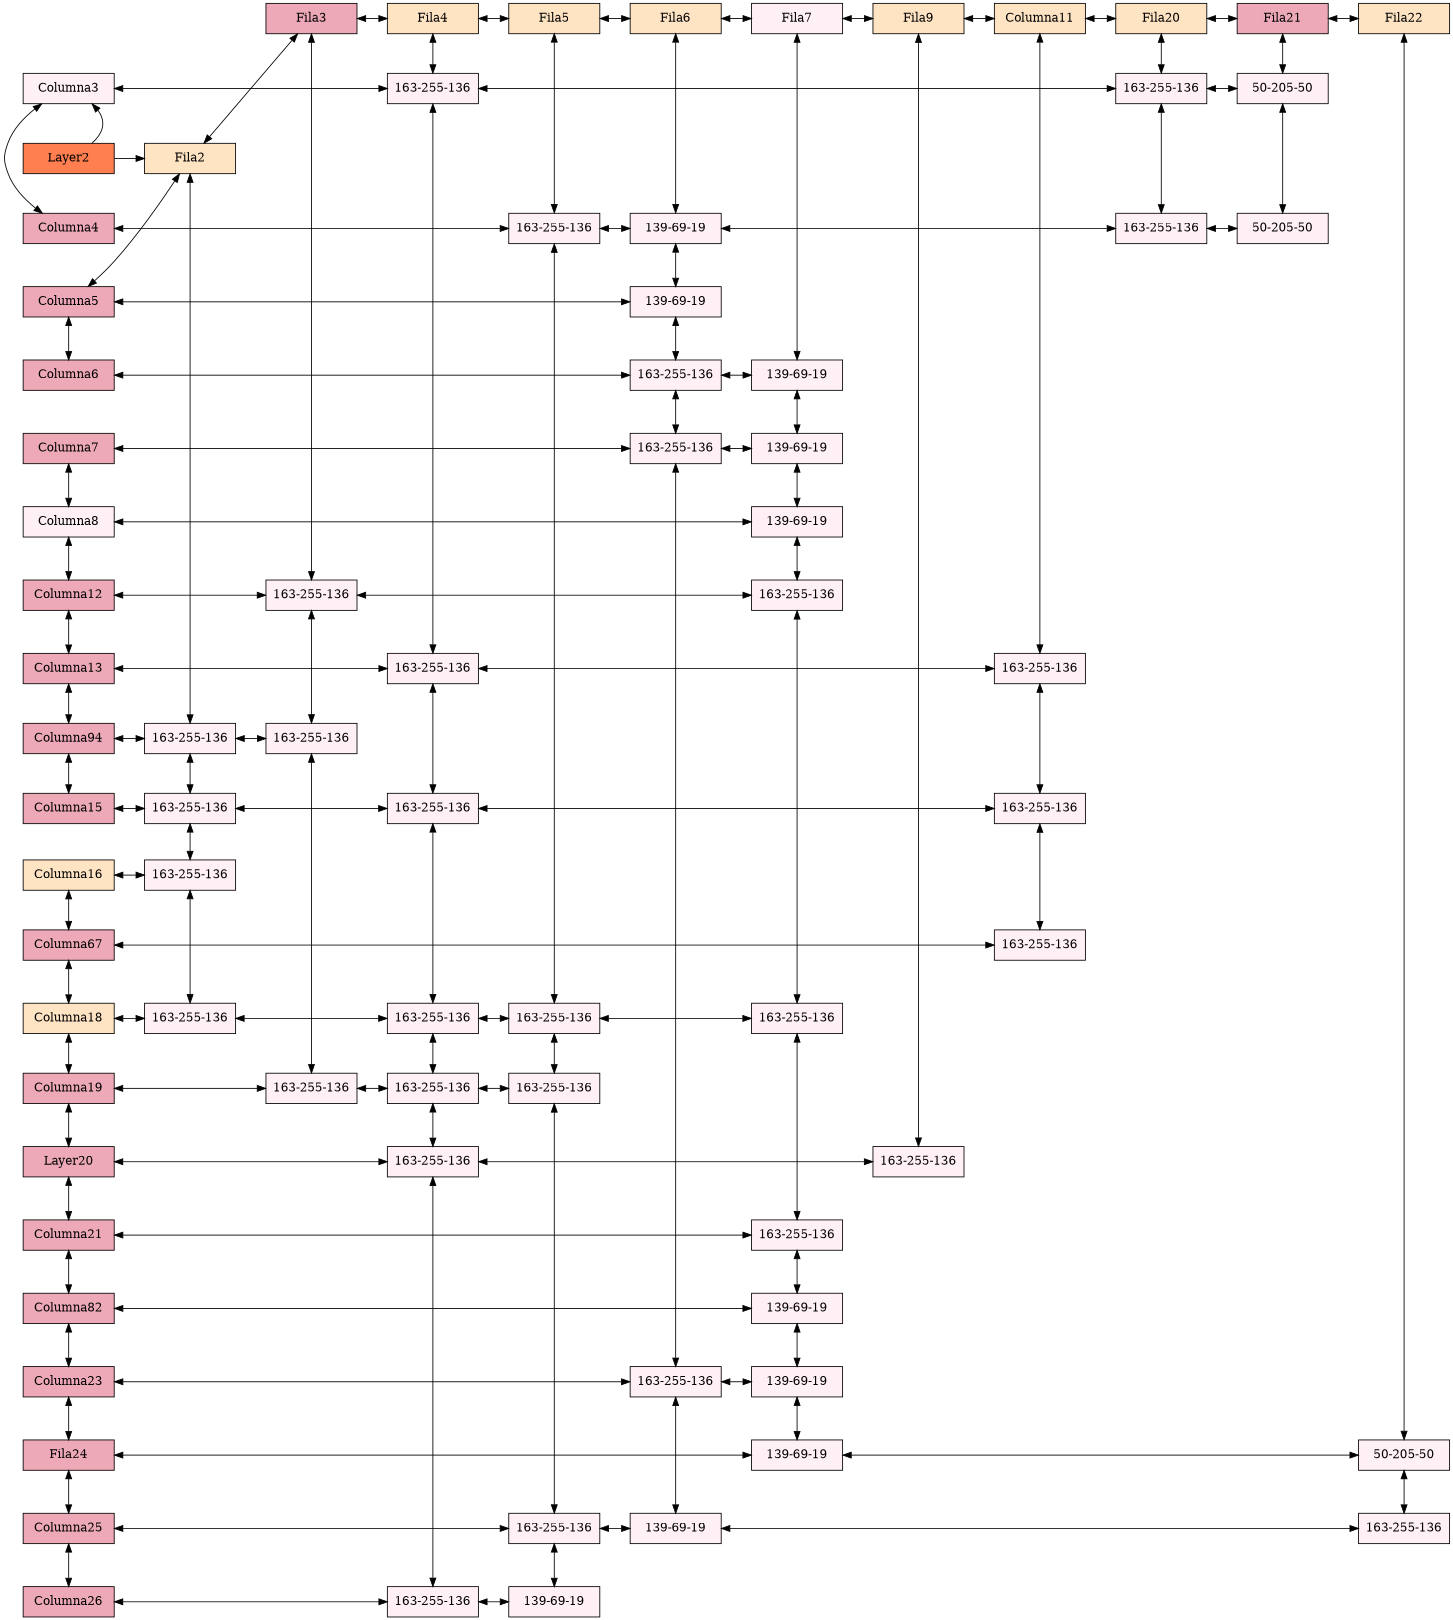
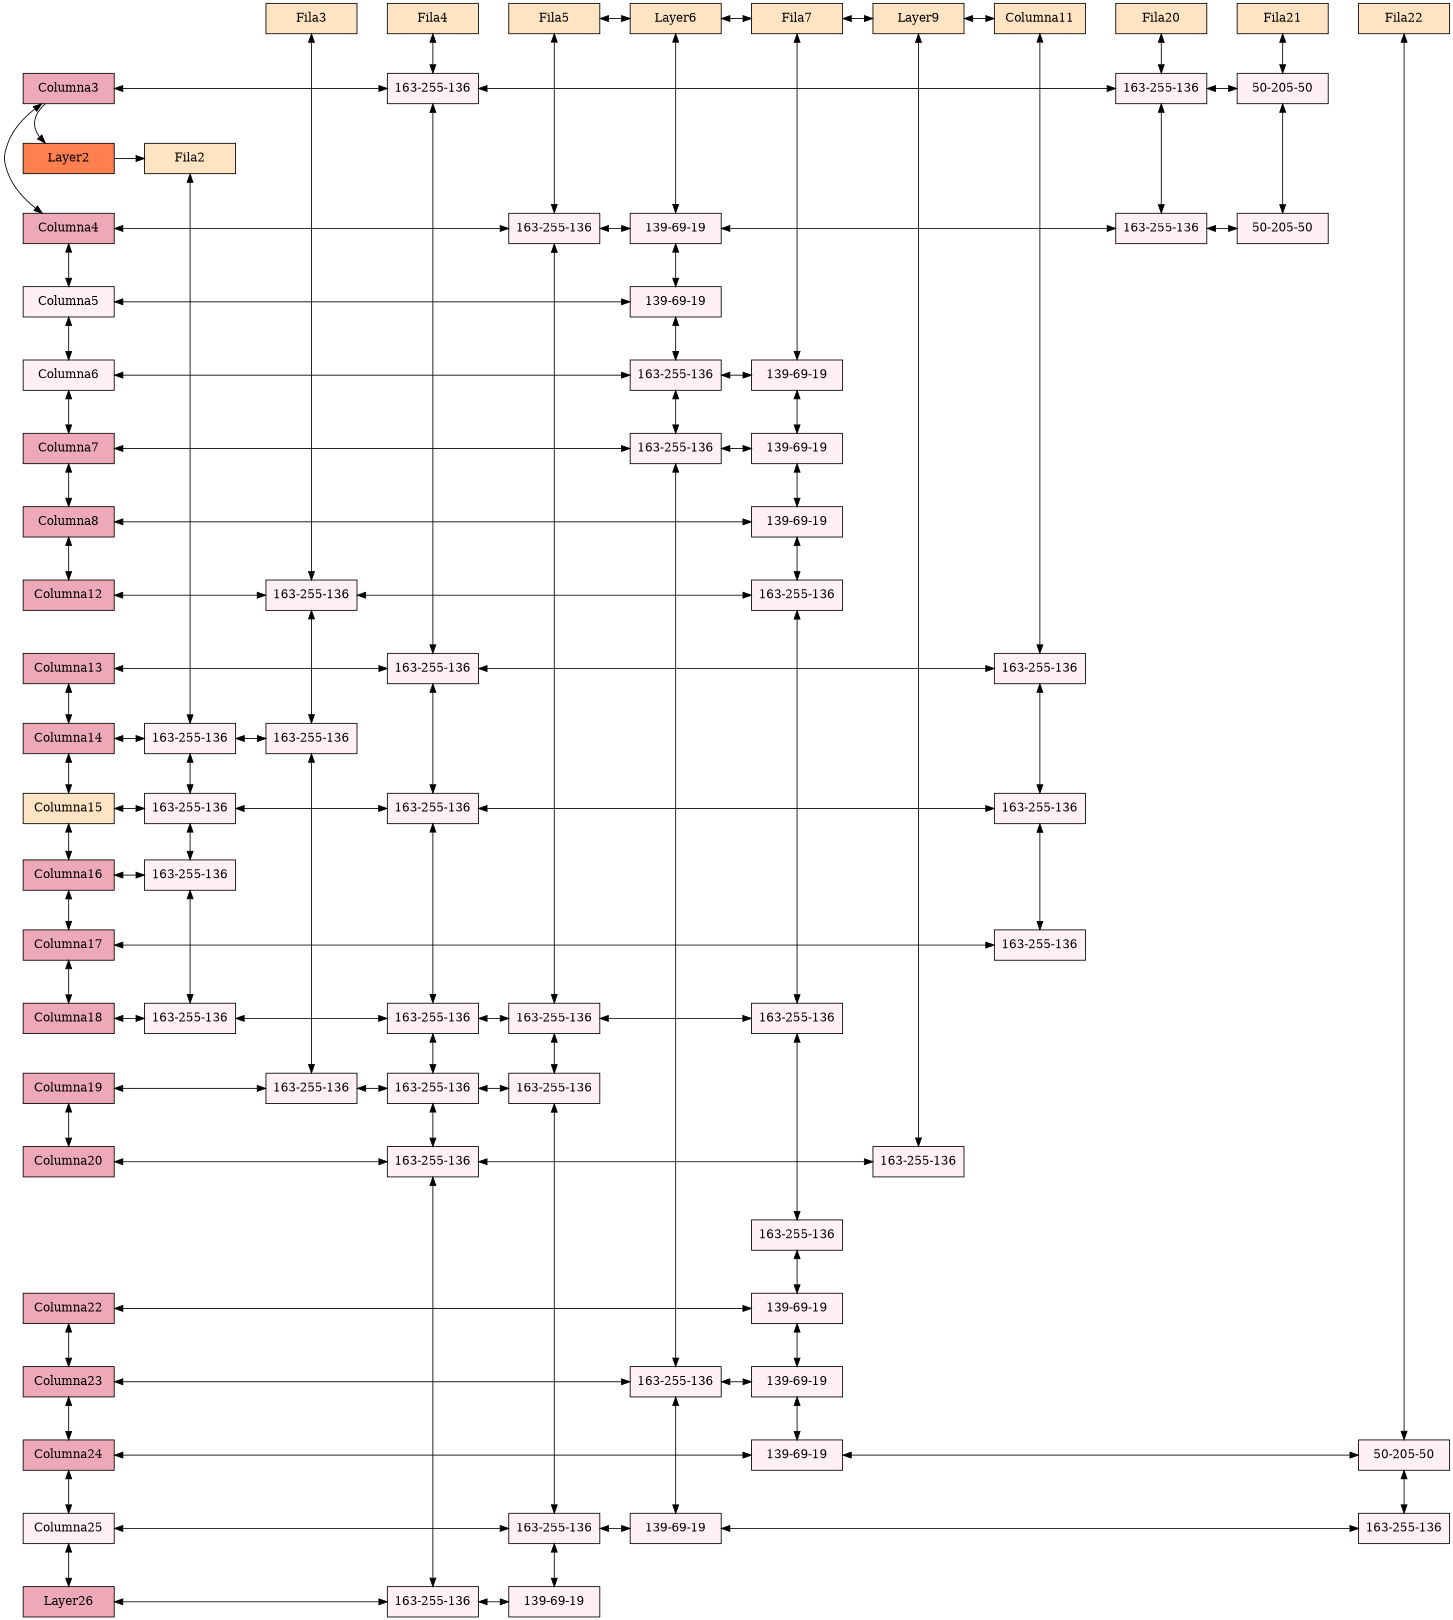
node "Fila3": fillcolor pink2 -> bisque1
edge "Fila3" -- "Fila4": removed
edge "Fila4" -- "Fila5": removed
node "Fila6": label "Fila6" -> "Layer6"
node "Fila7": fillcolor lavenderblush1 -> bisque1
node "Fila9": label "Fila9" -> "Layer9"
edge "Columna11" -- "Fila20": removed
edge "Fila20" -- "Fila21": removed
node "Fila21": fillcolor pink2 -> bisque1
edge "Fila21" -- "Fila22": removed
node "Columna3": fillcolor lavenderblush1 -> pink2
edge "Fila3" -- "Fila2": removed
edge "Layer2" -> "Columna3": reversed
edge "Fila2" -- "Columna5": now "Columna4" -- "Columna5"
node "Columna5": fillcolor pink2 -> lavenderblush1
node "Columna6": fillcolor pink2 -> lavenderblush1
edge "Columna6" -- "Columna7": added
node "Columna8": fillcolor lavenderblush1 -> pink2
edge "Columna12" -- "Columna13": removed
node "Columna94": label "Columna94" -> "Columna14"
node "Columna15": fillcolor pink2 -> bisque1
edge "Columna15" -- "Columna16": added
node "Columna16": fillcolor bisque1 -> pink2
node "Columna67": label "Columna67" -> "Columna17"
node "Columna18": fillcolor bisque1 -> pink2
edge "Columna18" -- "Columna19": removed
node "Layer20": label "Layer20" -> "Columna20"
node "Columna21": removed
node "Columna82": label "Columna82" -> "Columna22"
node "Fila24": label "Fila24" -> "Columna24"
node "Columna25": fillcolor pink2 -> lavenderblush1
node "Columna26": label "Columna26" -> "Layer26"
